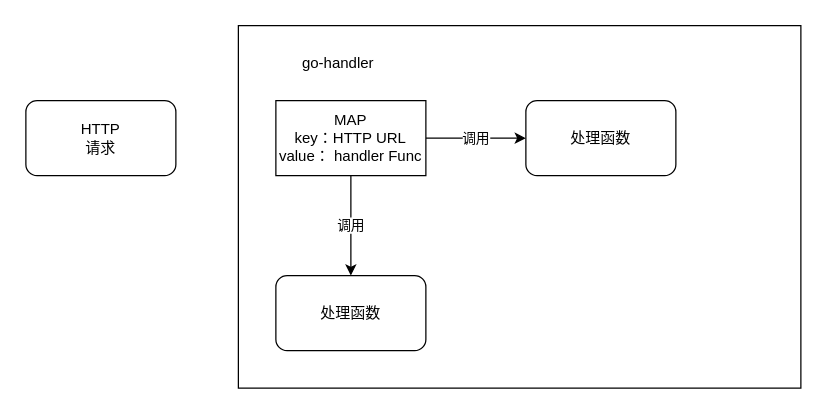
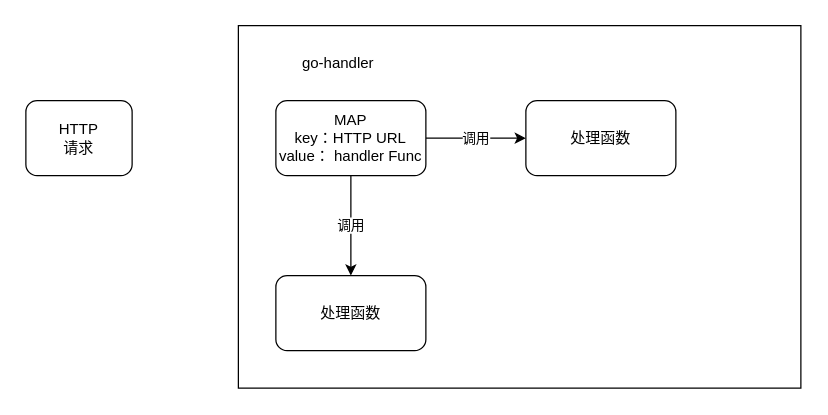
node "HTTP 请求": size 150x75 -> 106x75
node "MAP key：HTTP URL value： handler Func": shape rectangle -> rounded rectangle
